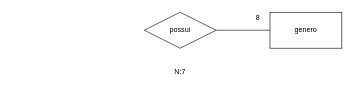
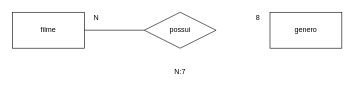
node "N": added
node "filme": added
edge "filme" -- "possui": added
edge "possui" -- "genero": removed
